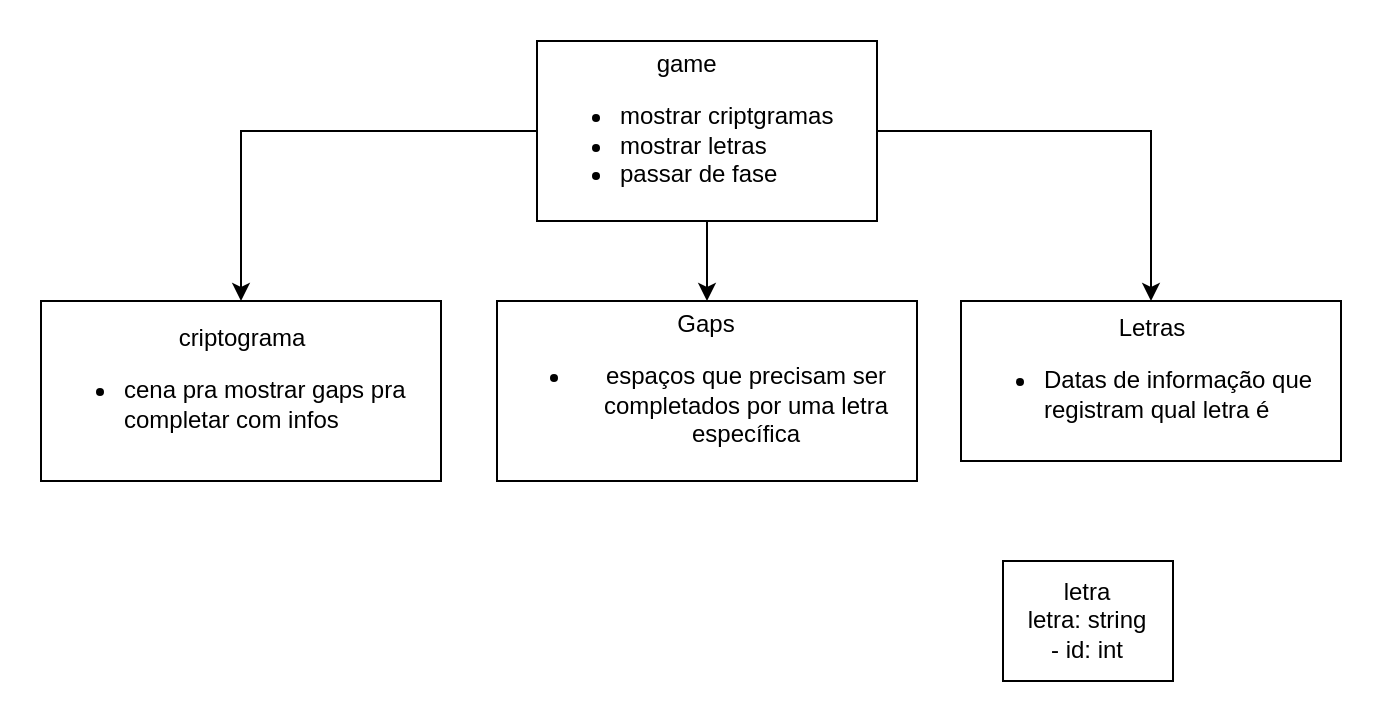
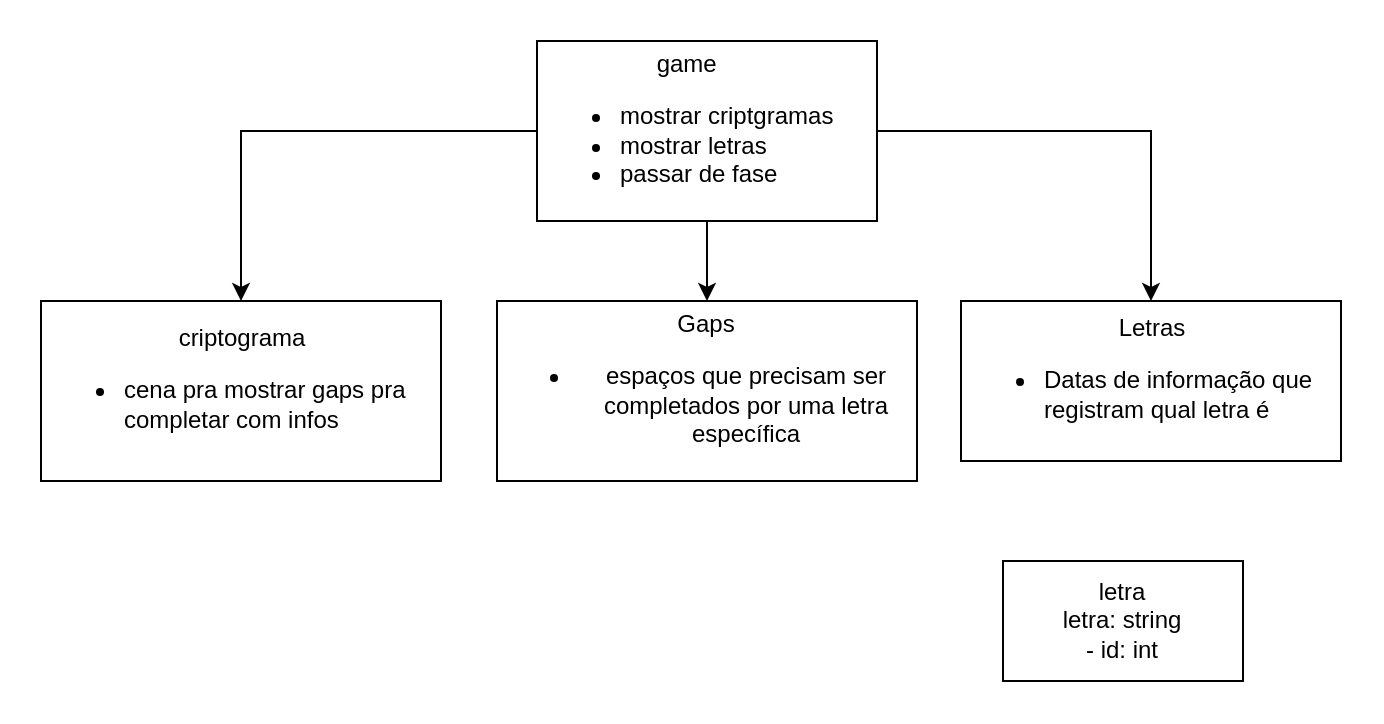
node "letra letra: string - id: int": size 170x120 -> 240x120
